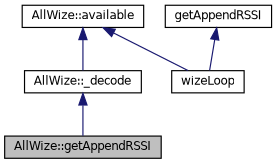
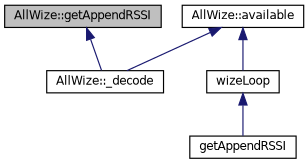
edge "wizeLoop" -> "getAppendRSSI": reversed
edge "AllWize::getAppendRSSI" -> "AllWize::_decode": reversed
